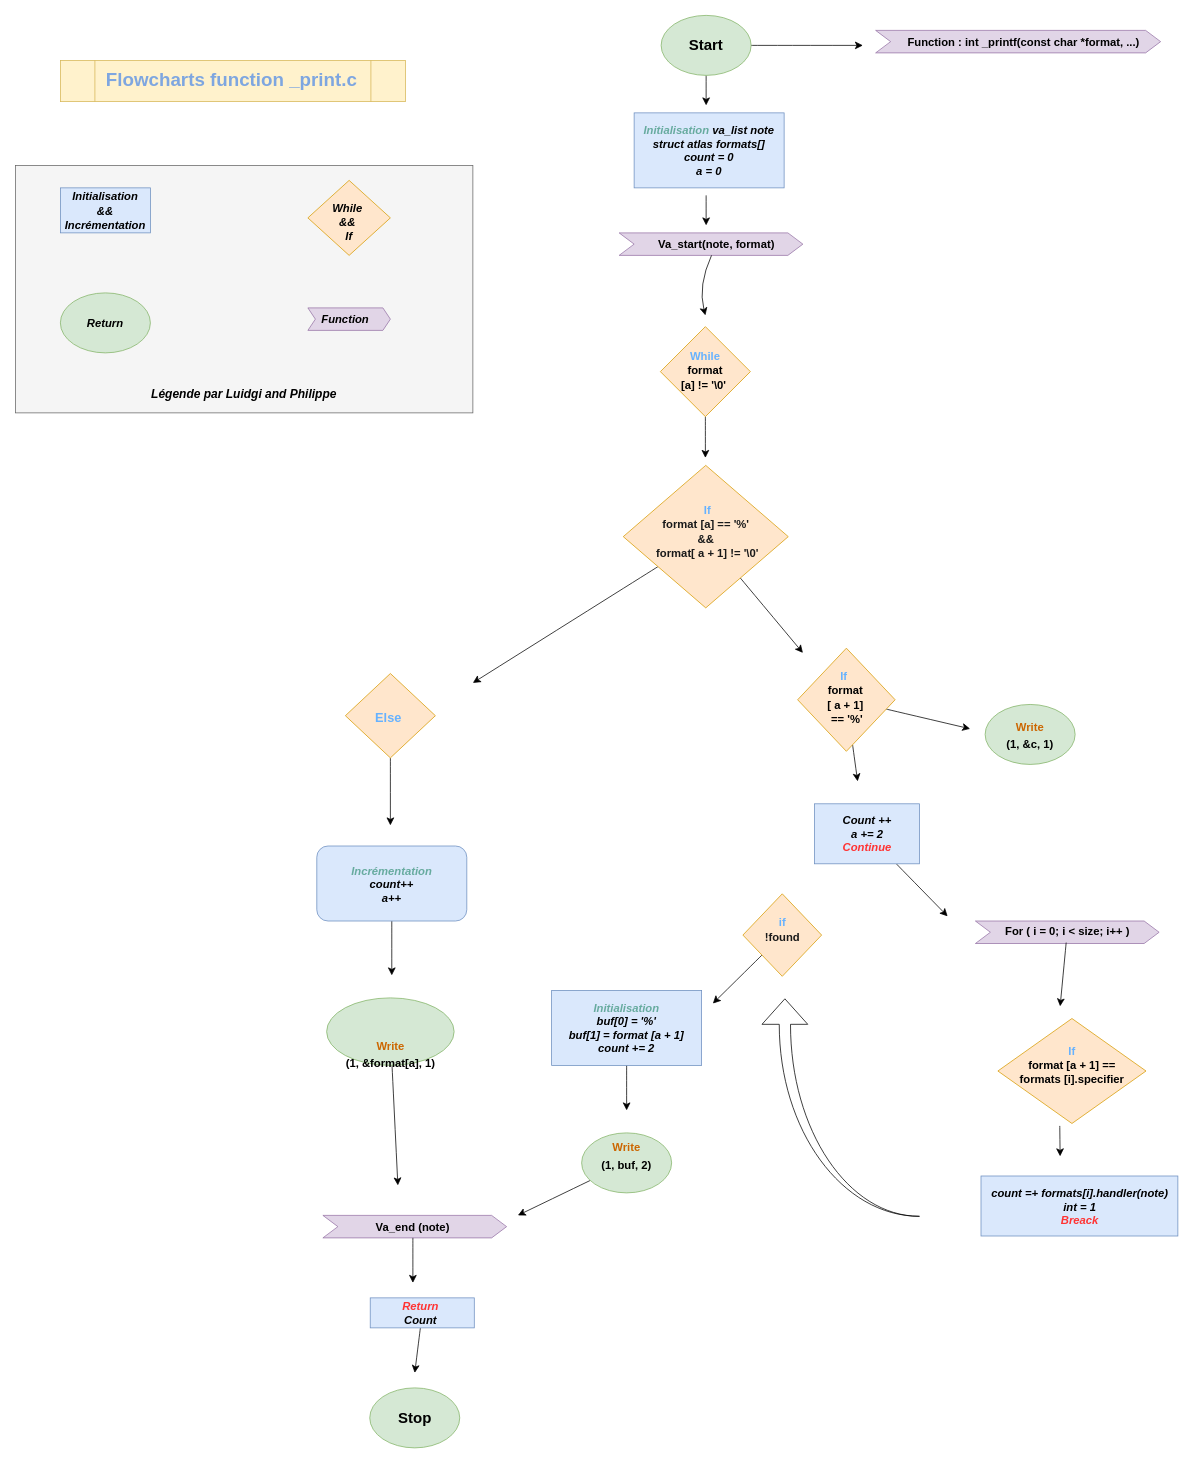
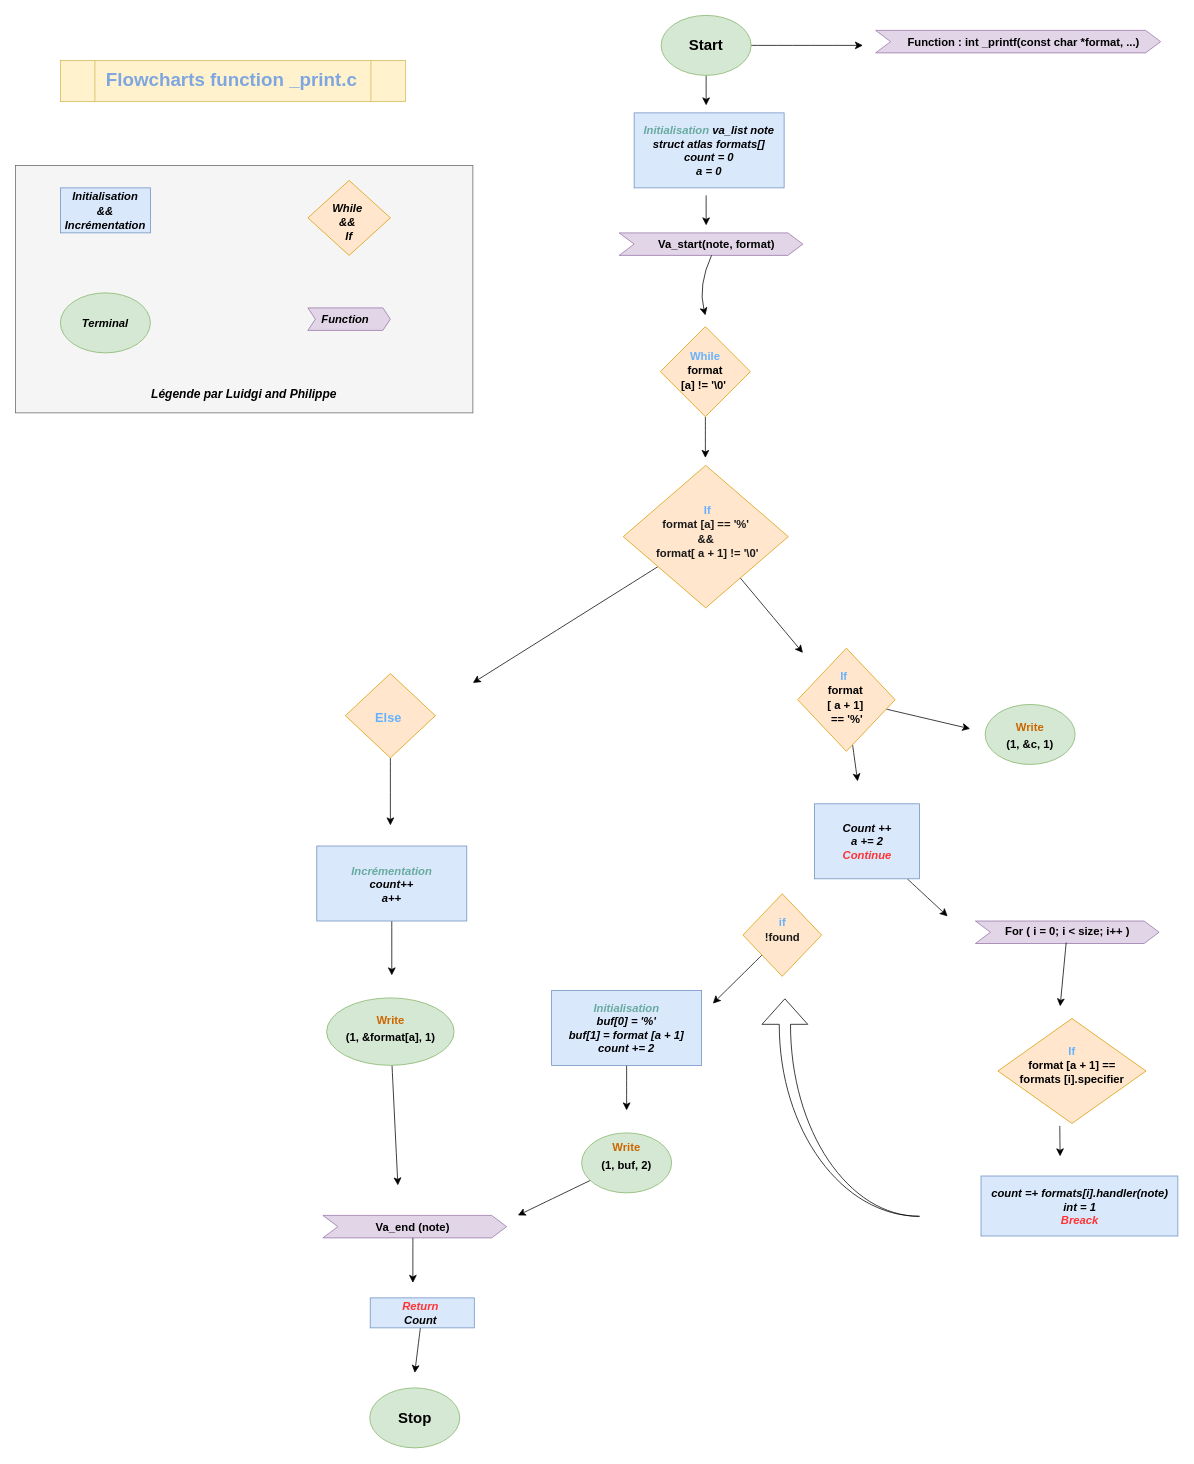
node "Return": label "Return" -> "Terminal"
node "Count ++ a += 2 Continue": size 105x60 -> 105x75
node "Incrémentation count++ a++": shape rounded rectangle -> rectangle
node "Write (1, &format[a], 1)": moved (390, 1054) -> (390, 1028)
